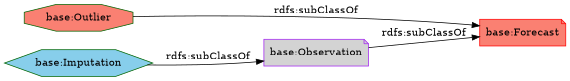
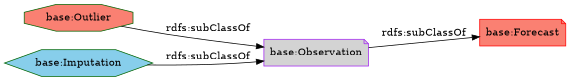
edge "base:Outlier" -> "base:Forecast": now "base:Outlier" -> "base:Observation"
